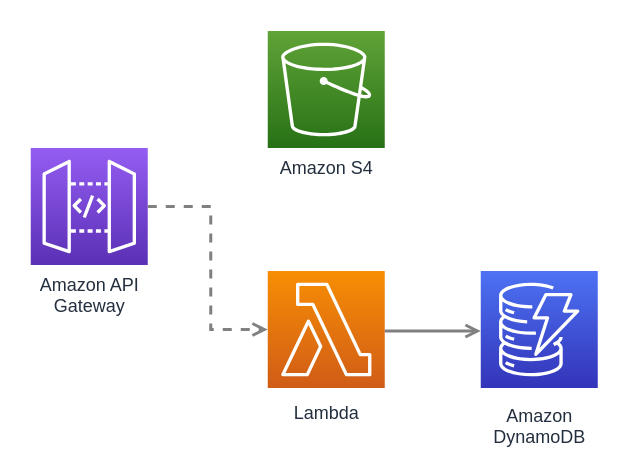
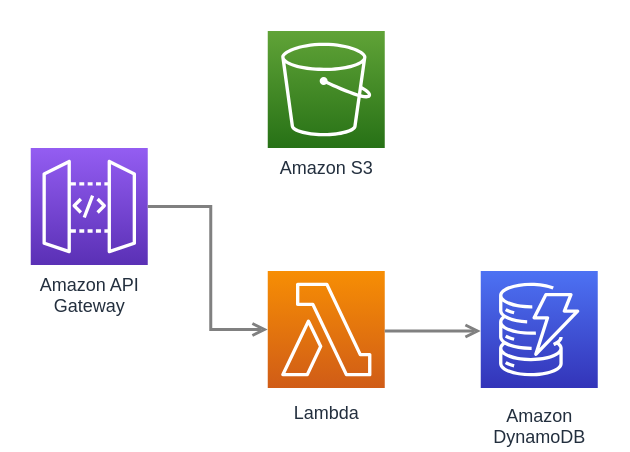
node "Amazon S4": label "Amazon S4" -> "Amazon S3"
edge "Amazon API Gateway" -> "Lambda": style dashed -> solid
